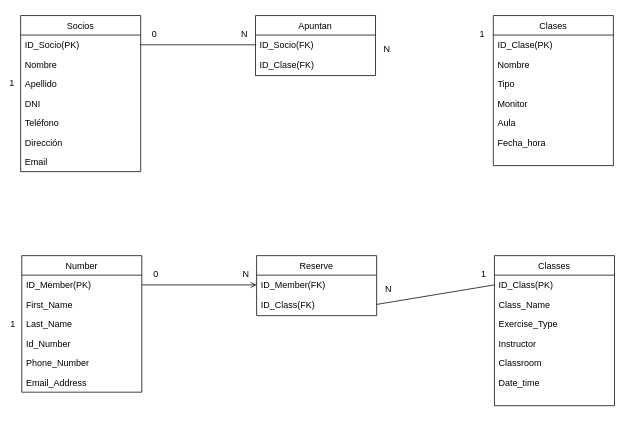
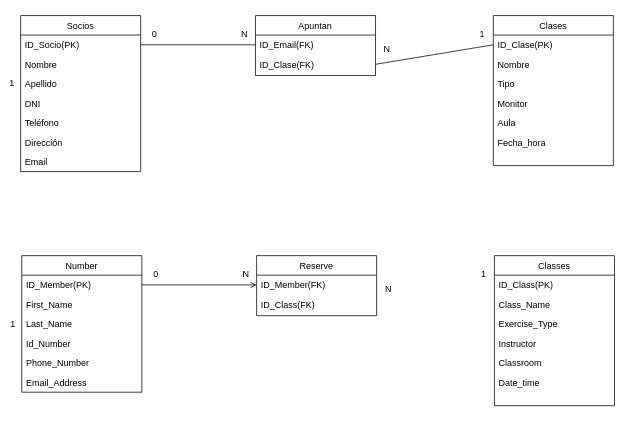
node "ID_Socio(FK)": label "ID_Socio(FK)" -> "ID_Email(FK)"
edge "ID_Clase(PK)" -- "ID_Clase(FK)": added
edge "ID_Class(PK)" -- "ID_Class(FK)": removed
